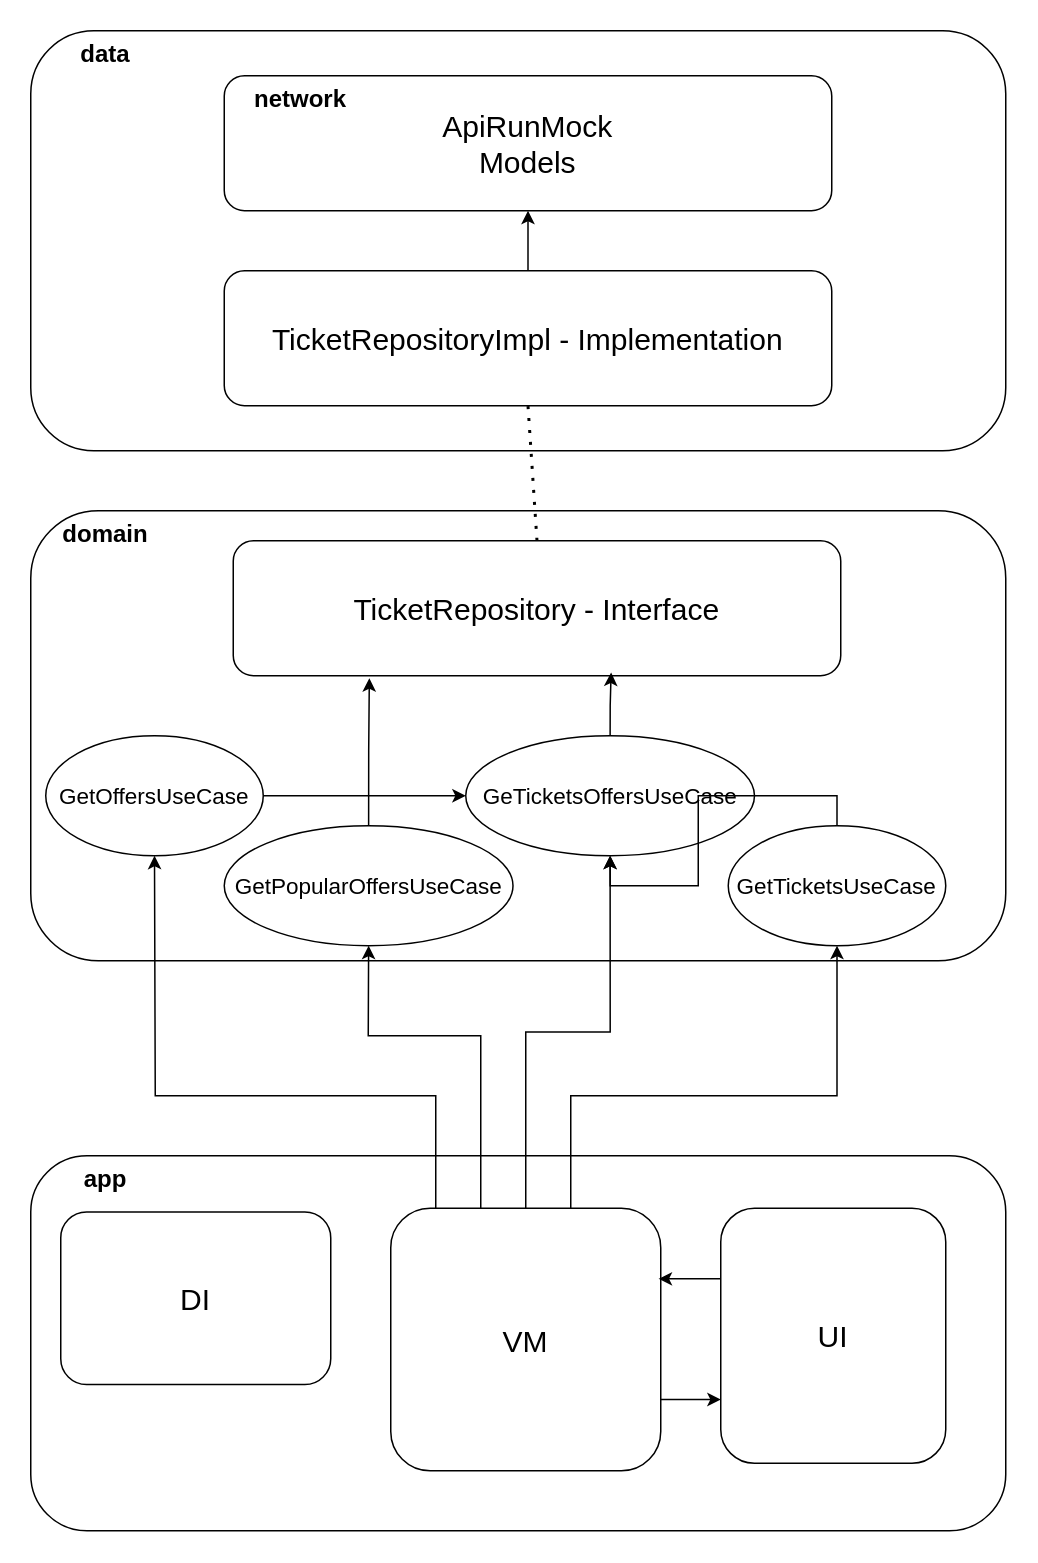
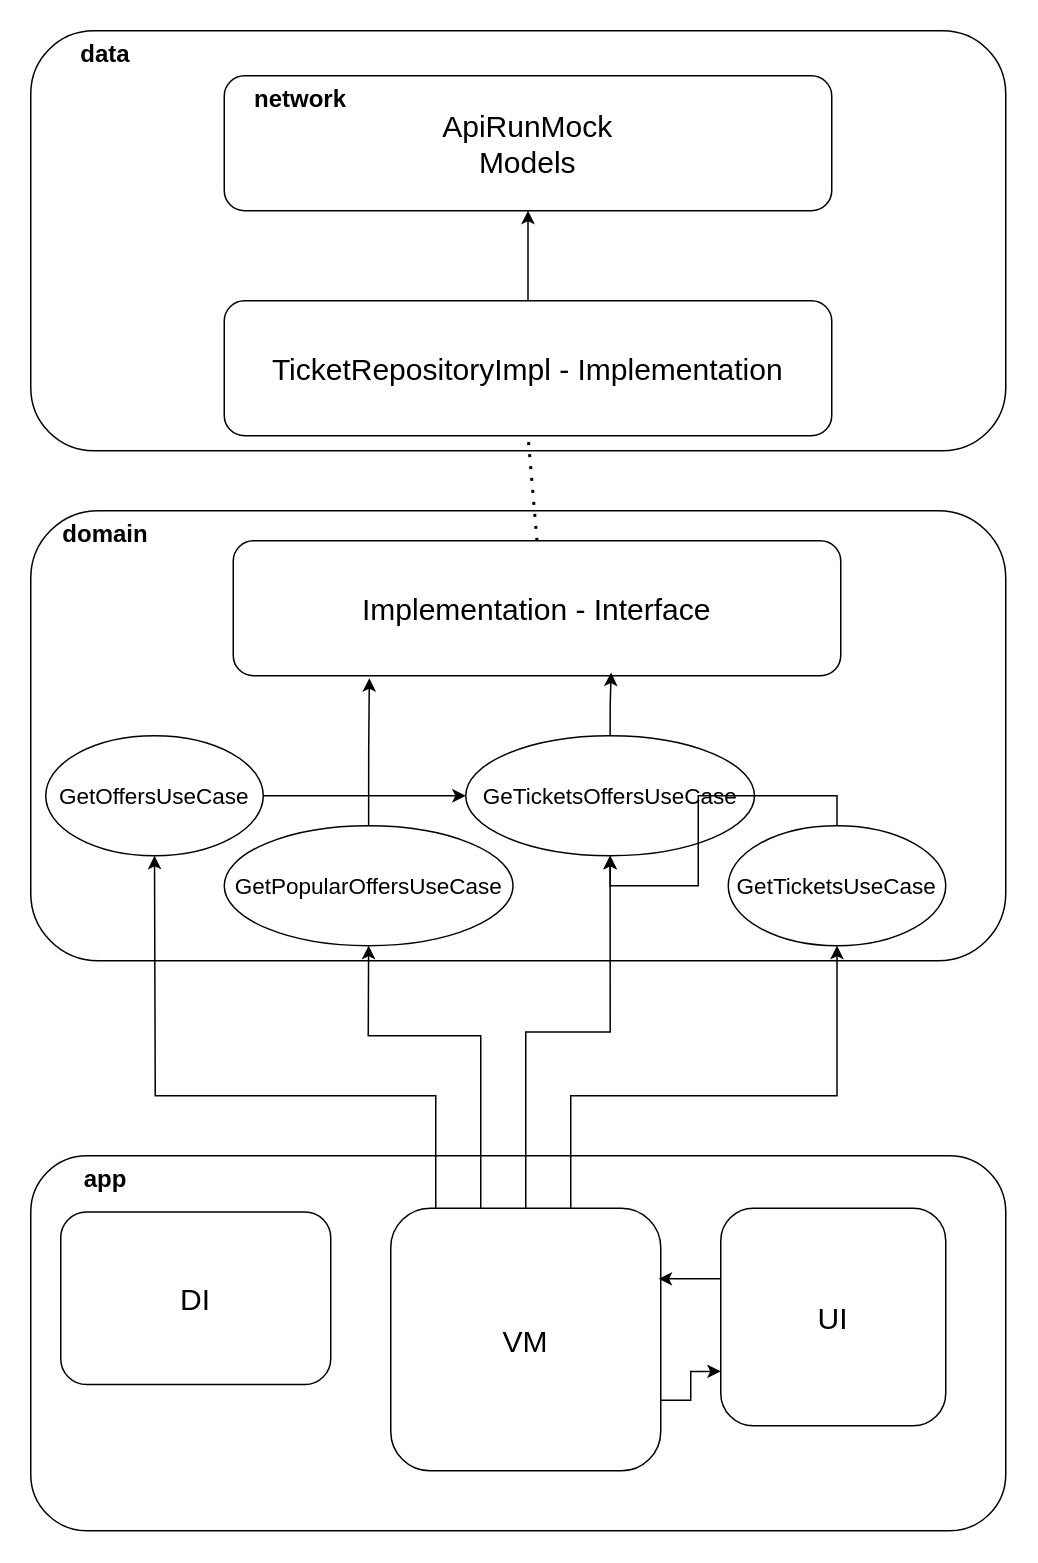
node "TicketRepositoryImpl - Implementation": moved (528, 338) -> (528, 368)
node "TicketRepository - Interface": label "TicketRepository - Interface" -> "Implementation - Interface"
node "UI": size 225x255 -> 225x218
